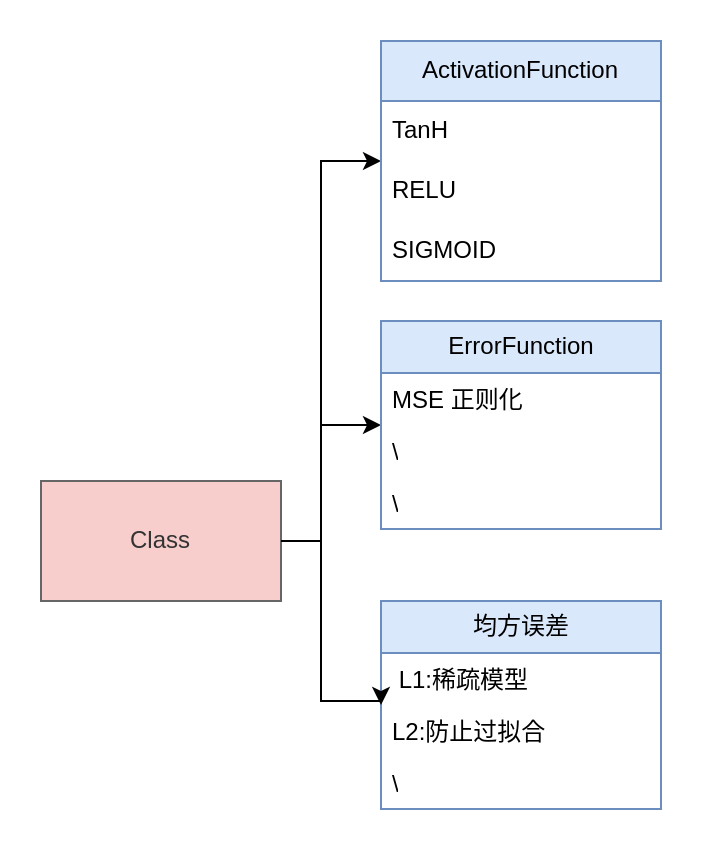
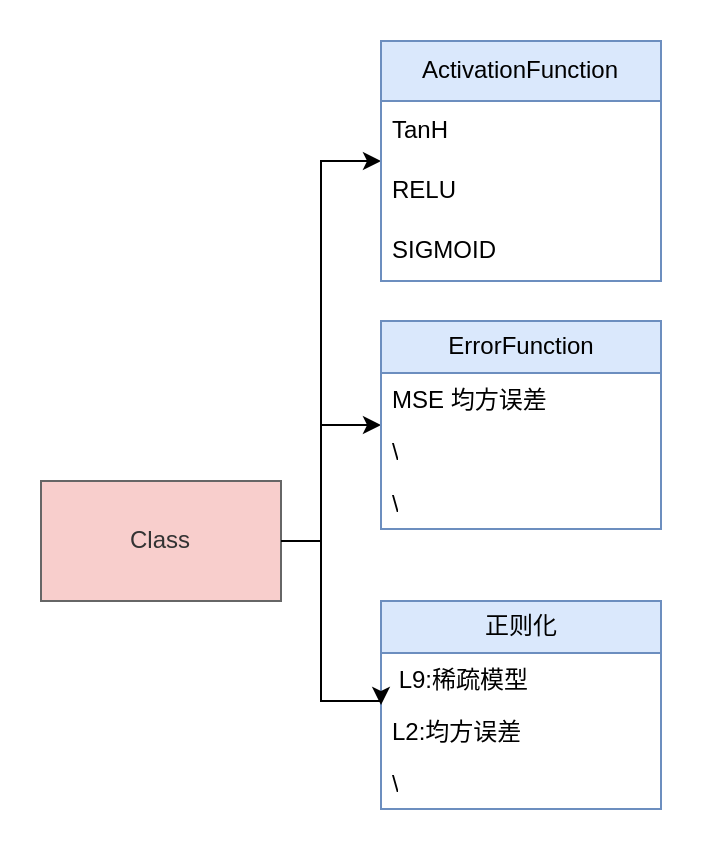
node "MSE 正则化": label "MSE 正则化" -> "MSE 均方误差"
node "均方误差": label "均方误差" -> "正则化"
node "L1:稀疏模型": label "L1:稀疏模型" -> "L9:稀疏模型"
node "L2:防止过拟合": label "L2:防止过拟合" -> "L2:均方误差"
